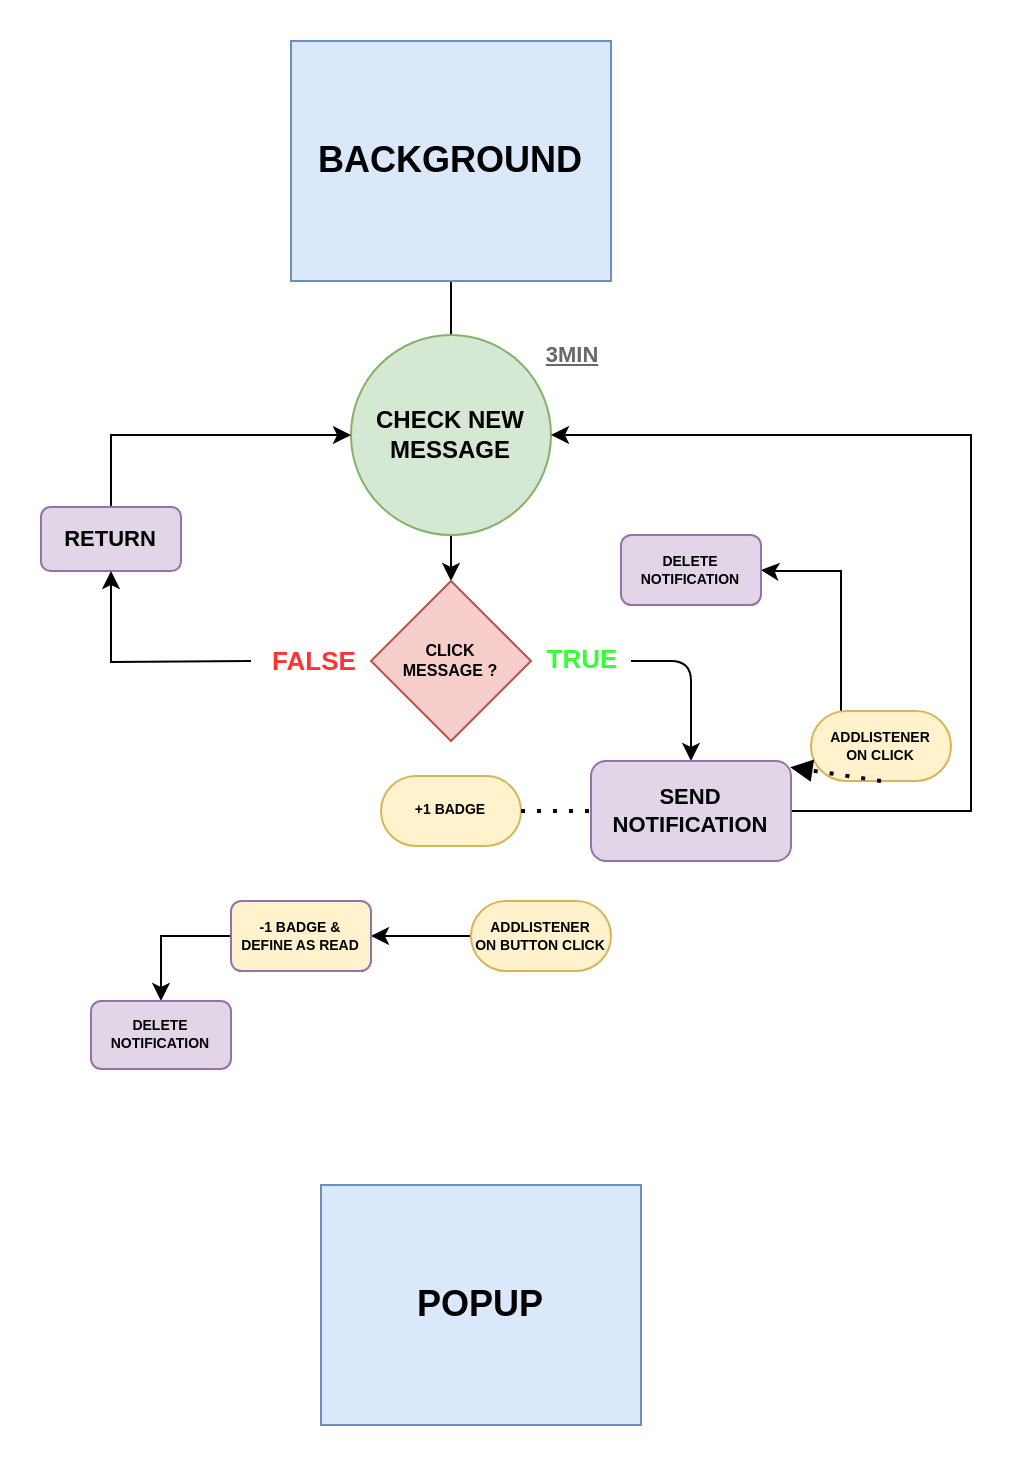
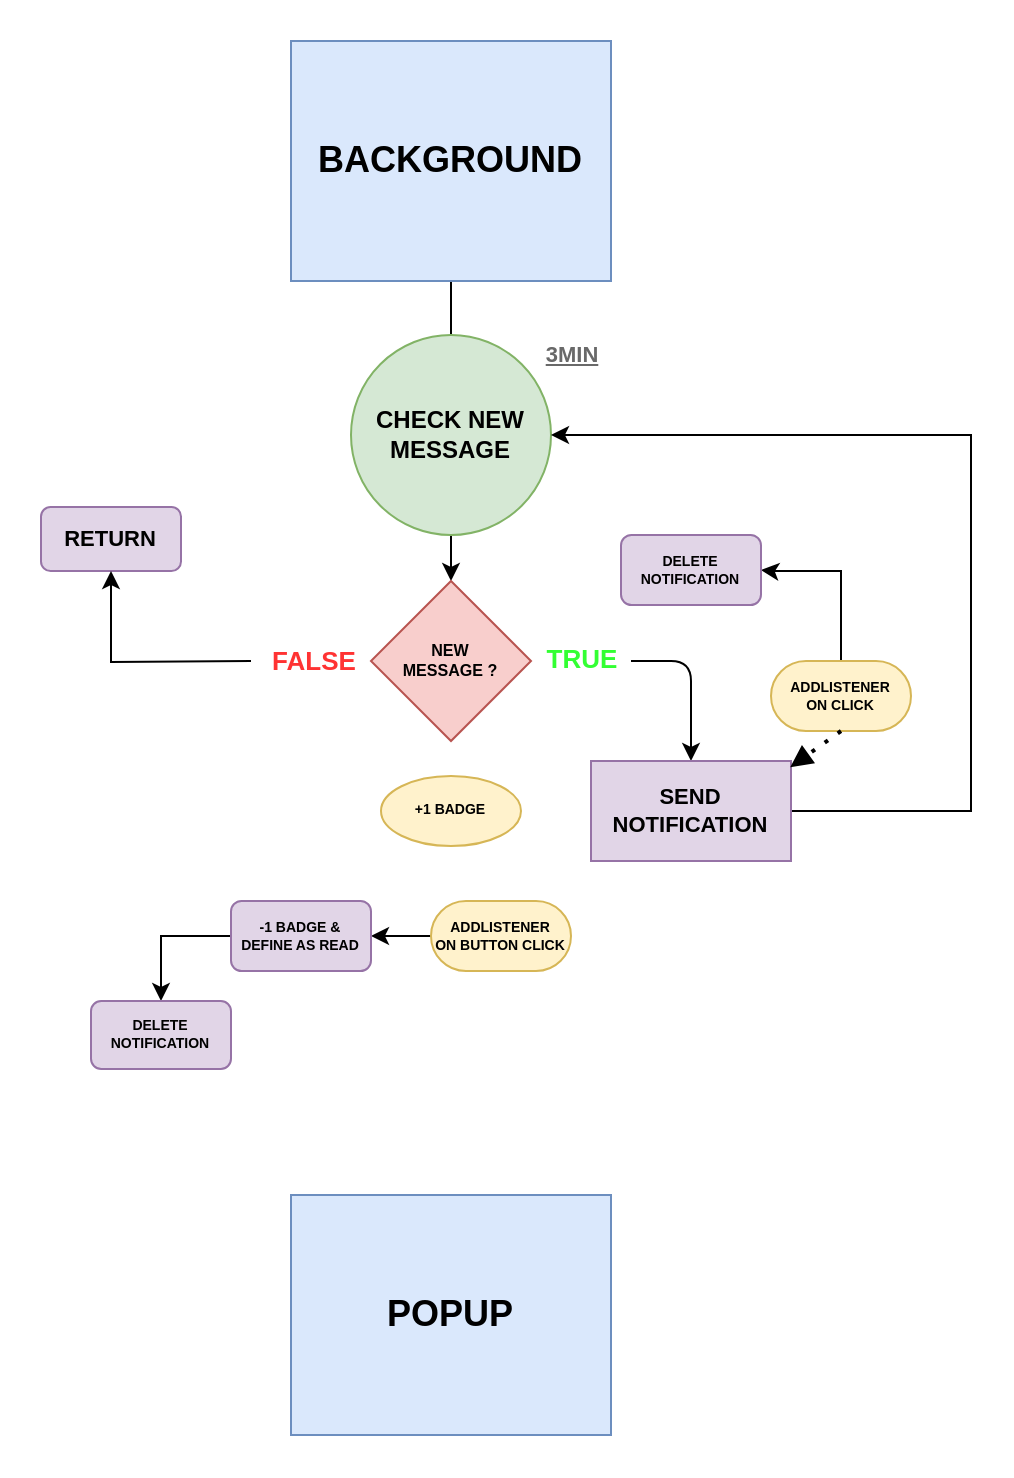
edge "RETURN" -> "CHECK NEW MESSAGE": removed
node "CLICK MESSAGE ?": label "CLICK MESSAGE ?" -> "NEW MESSAGE ?"
node "ADDLISTENER ON CLICK": moved (881, 746) -> (841, 696)
node "+1 BADGE": shape rounded rectangle -> ellipse
edge "+1 BADGE" -- "SEND NOTIFICATION": removed
node "SEND NOTIFICATION": shape rounded rectangle -> rectangle
node "-1 BADGE & DEFINE AS READ": fillcolor #fff2cc -> #e1d5e7
node "ADDLISTENER ON BUTTON CLICK": moved (541, 936) -> (501, 936)
node "POPUP": moved (481, 1305) -> (451, 1315)
